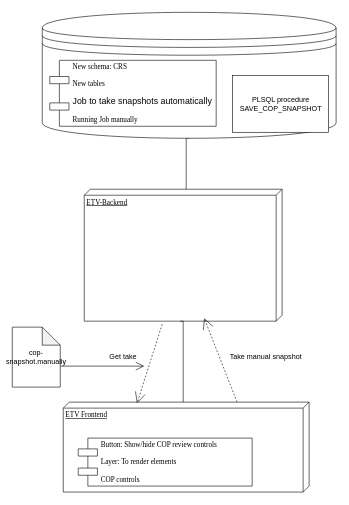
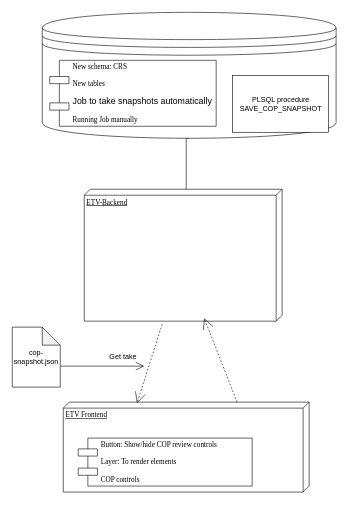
node "cop-snapshot.manually": label "cop-snapshot.manually" -> "cop-snapshot.json"
node "Take manual snapshot": removed
edge "ETV-Backend" -- "ETV Frontend": removed
